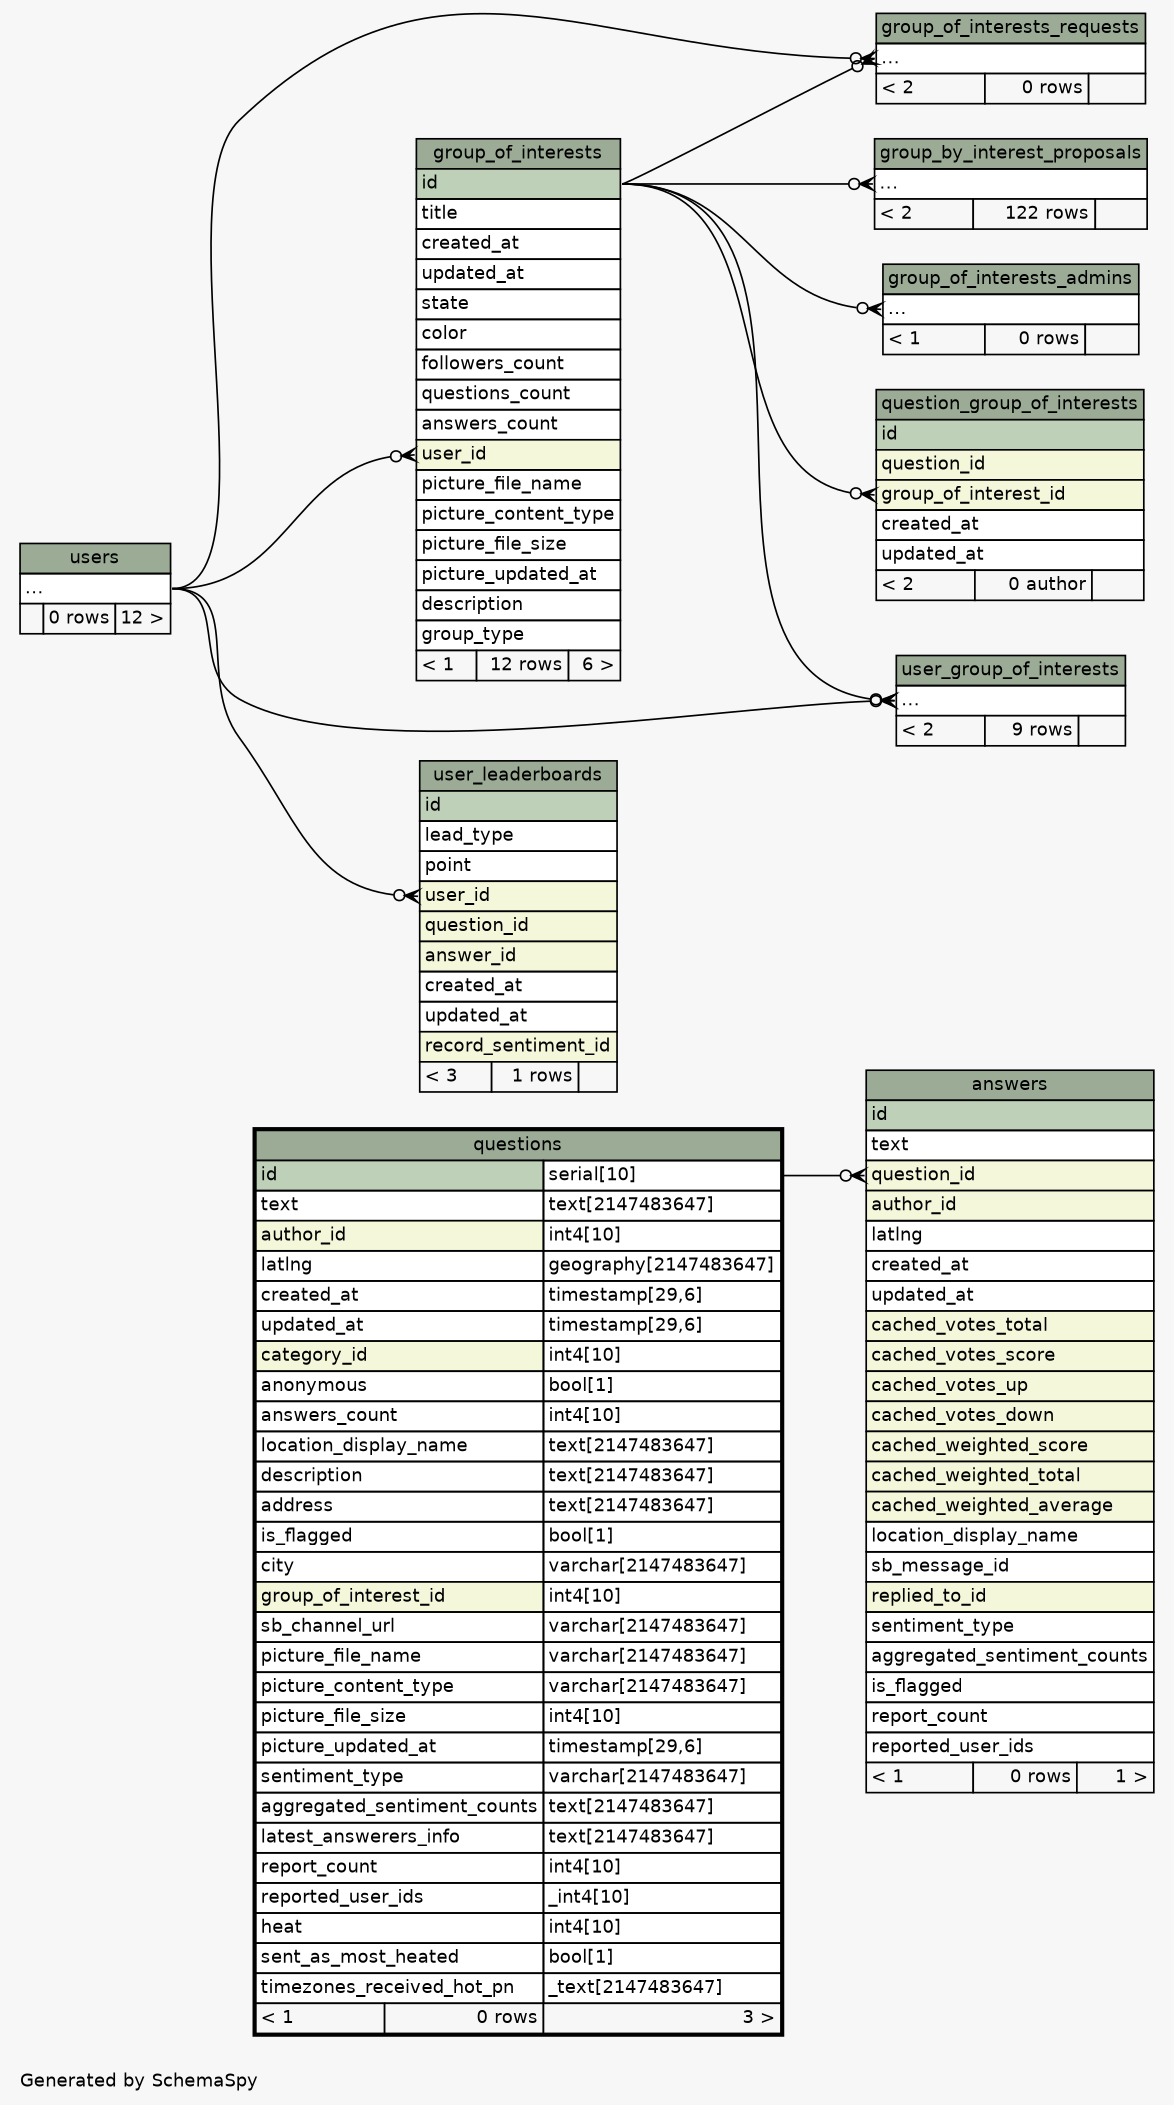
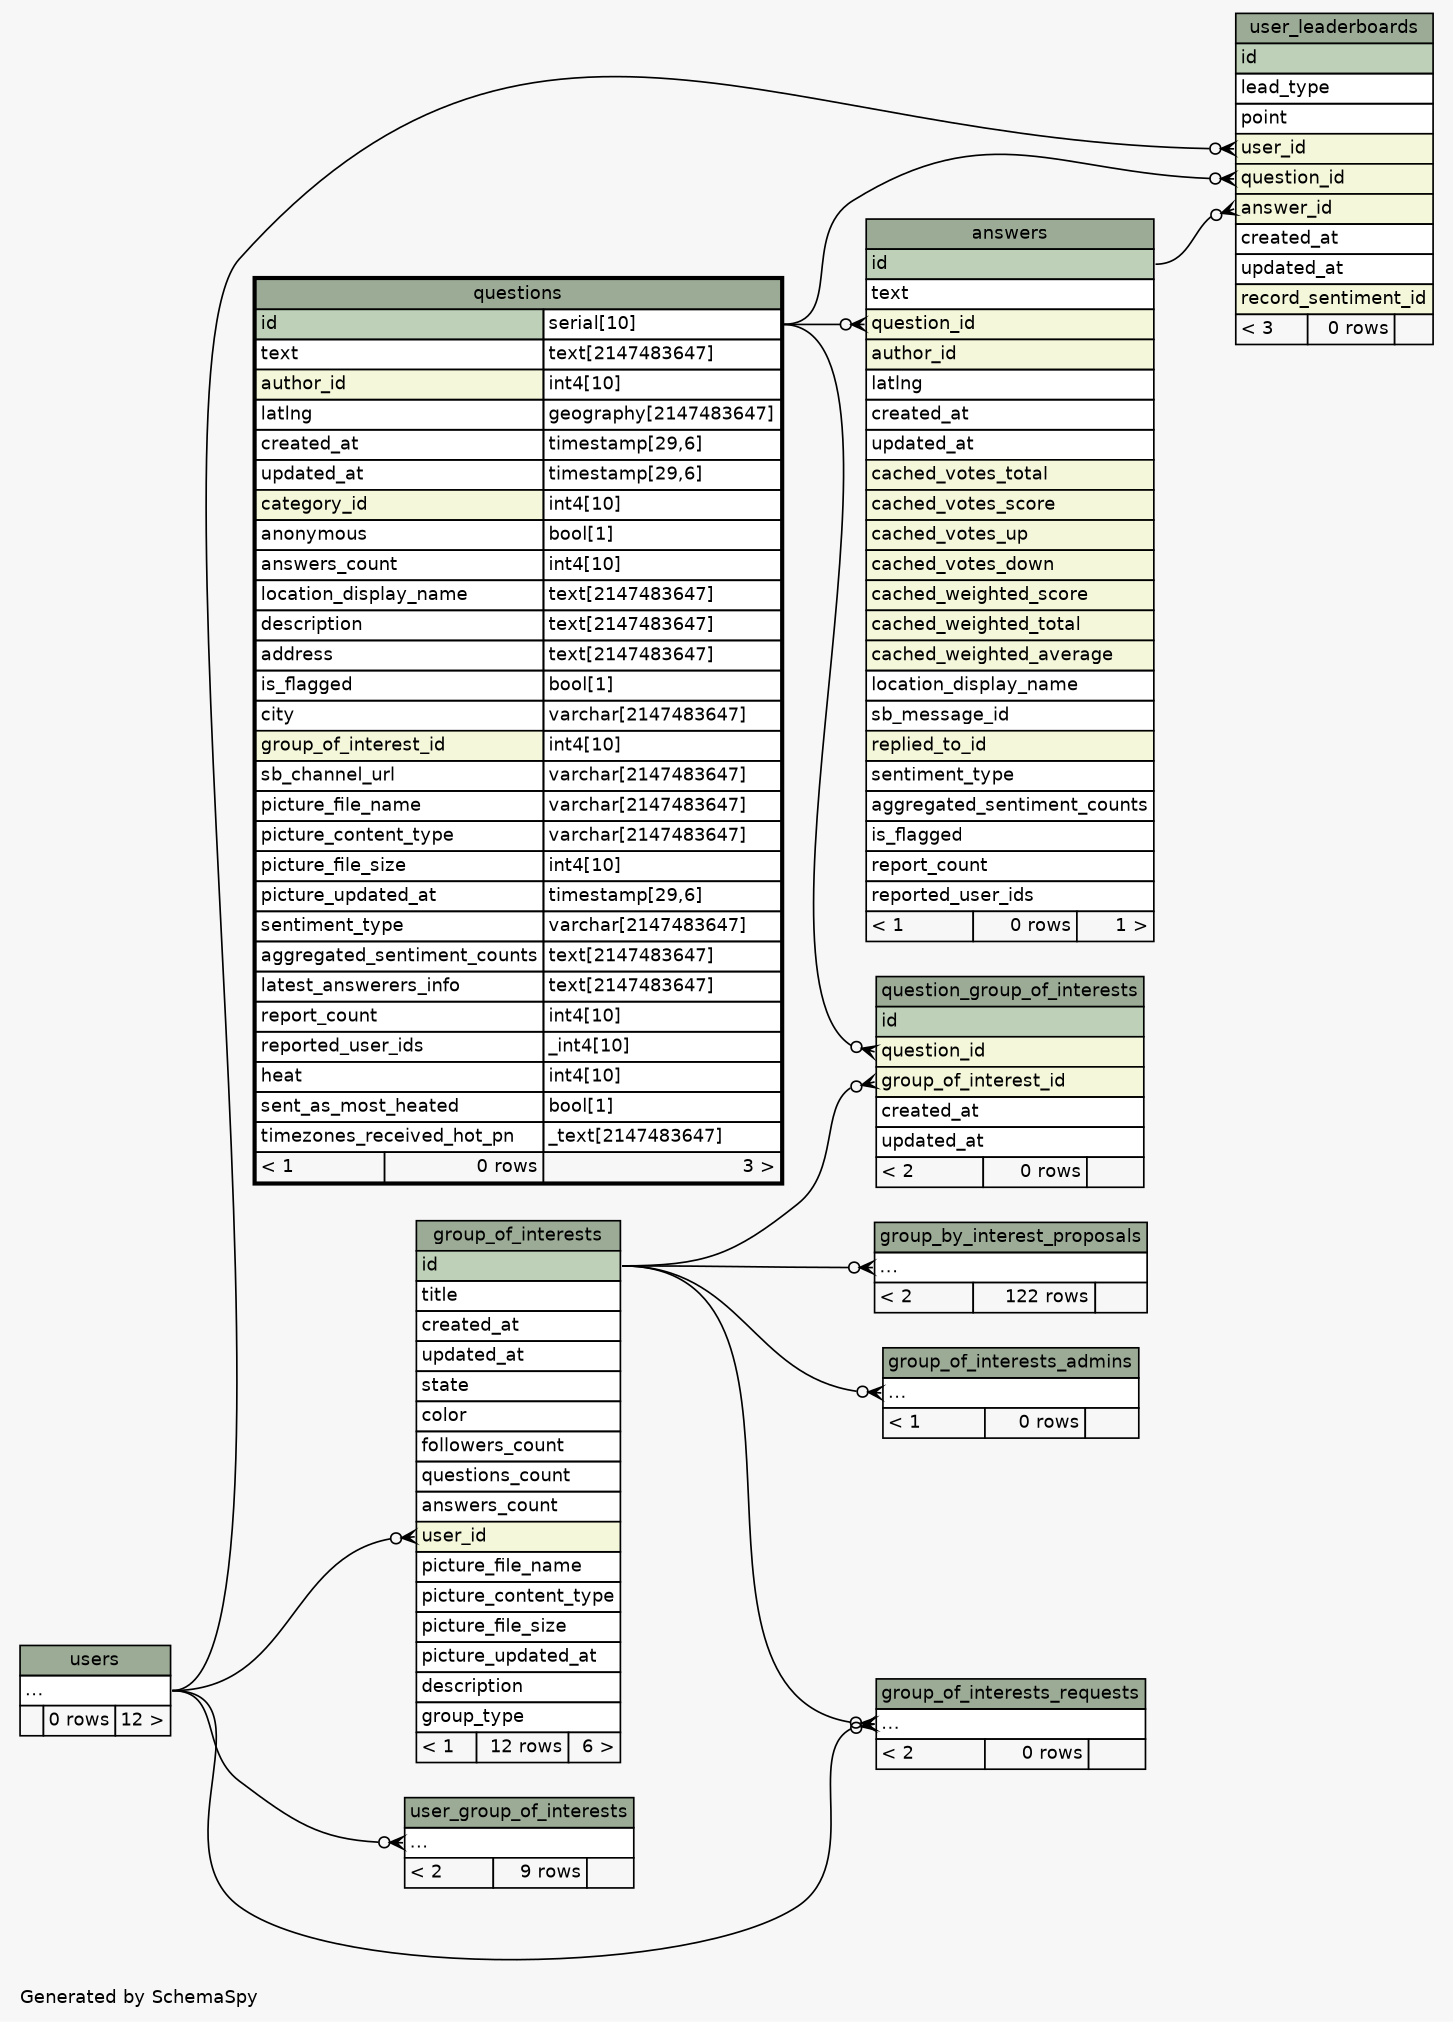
edge "questions" -> "user_leaderboards": added
edge "answers" -> "user_leaderboards": added
edge "group_of_interests" -> "user_group_of_interests": removed
node "question_group_of_interests": text "0 author" -> "0 rows"
edge "questions" -> "question_group_of_interests": added
node "user_leaderboards": text "1 rows" -> "0 rows"
